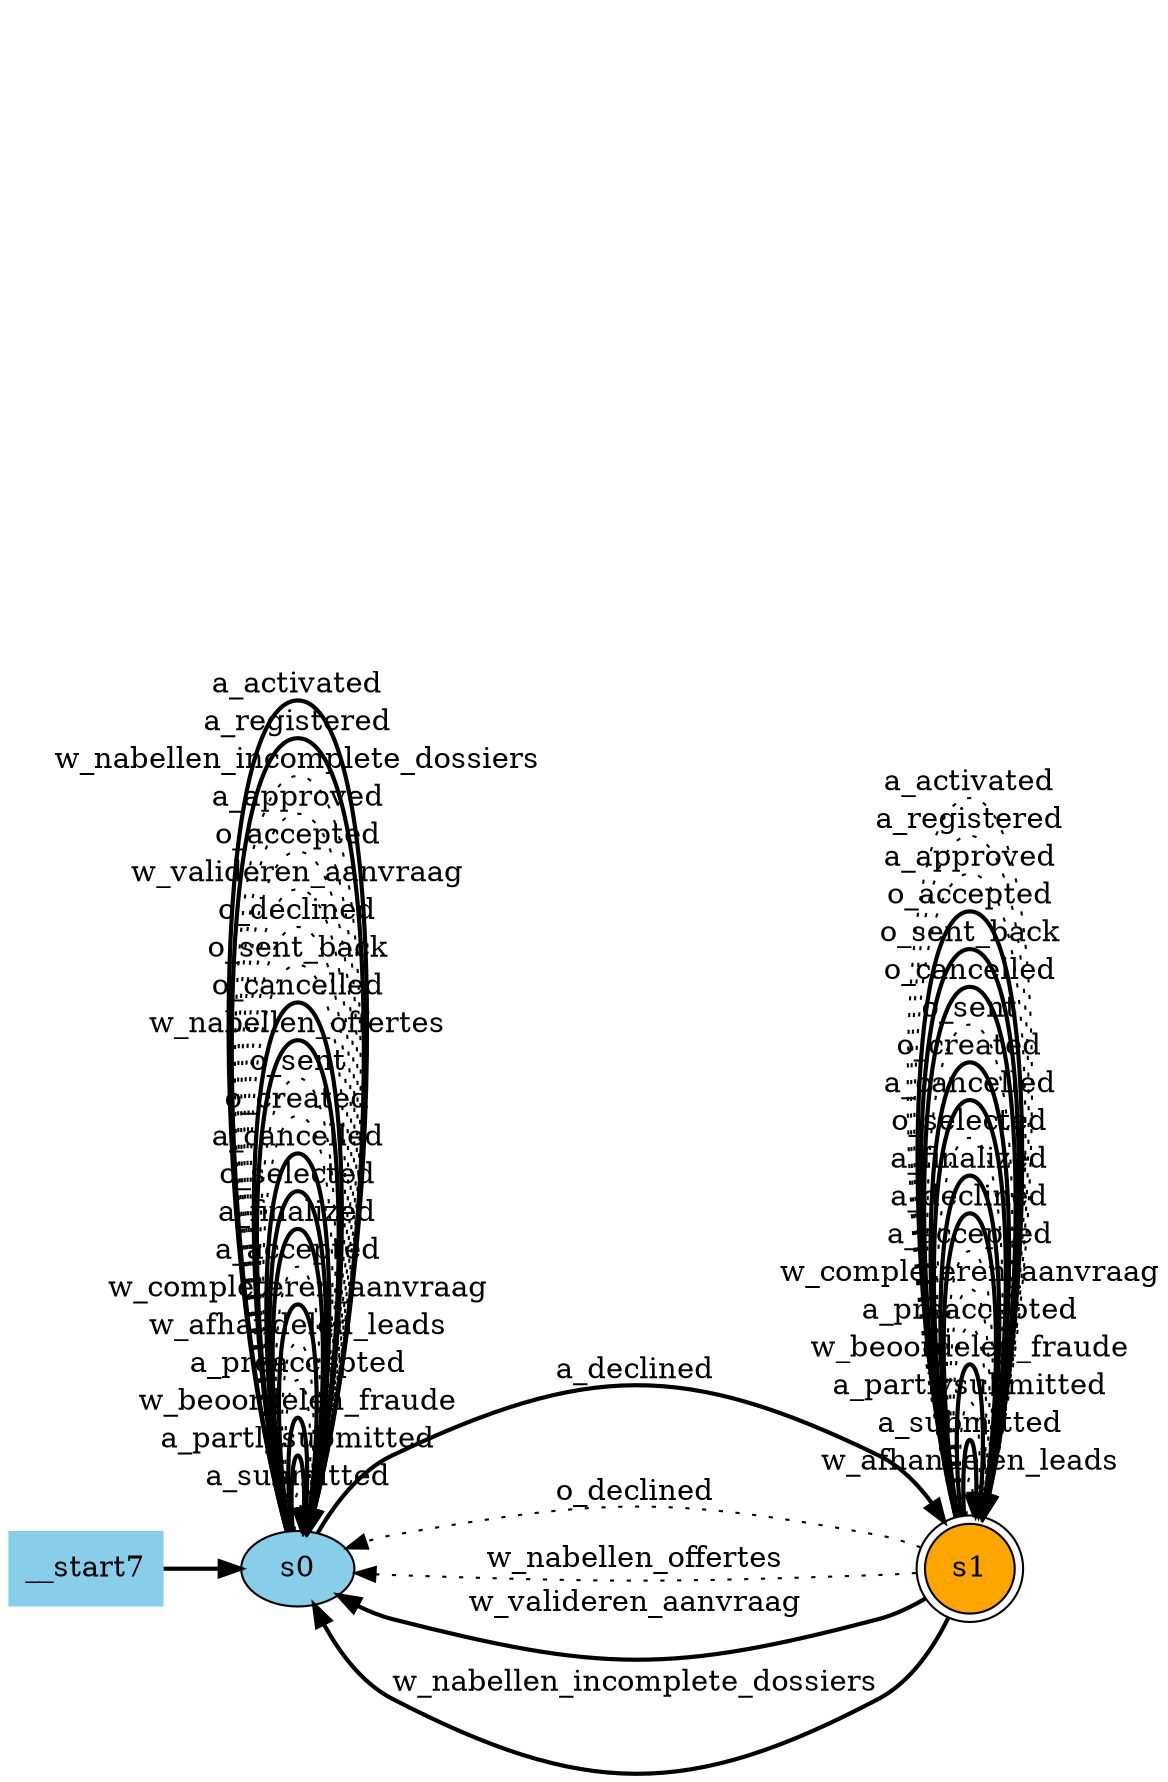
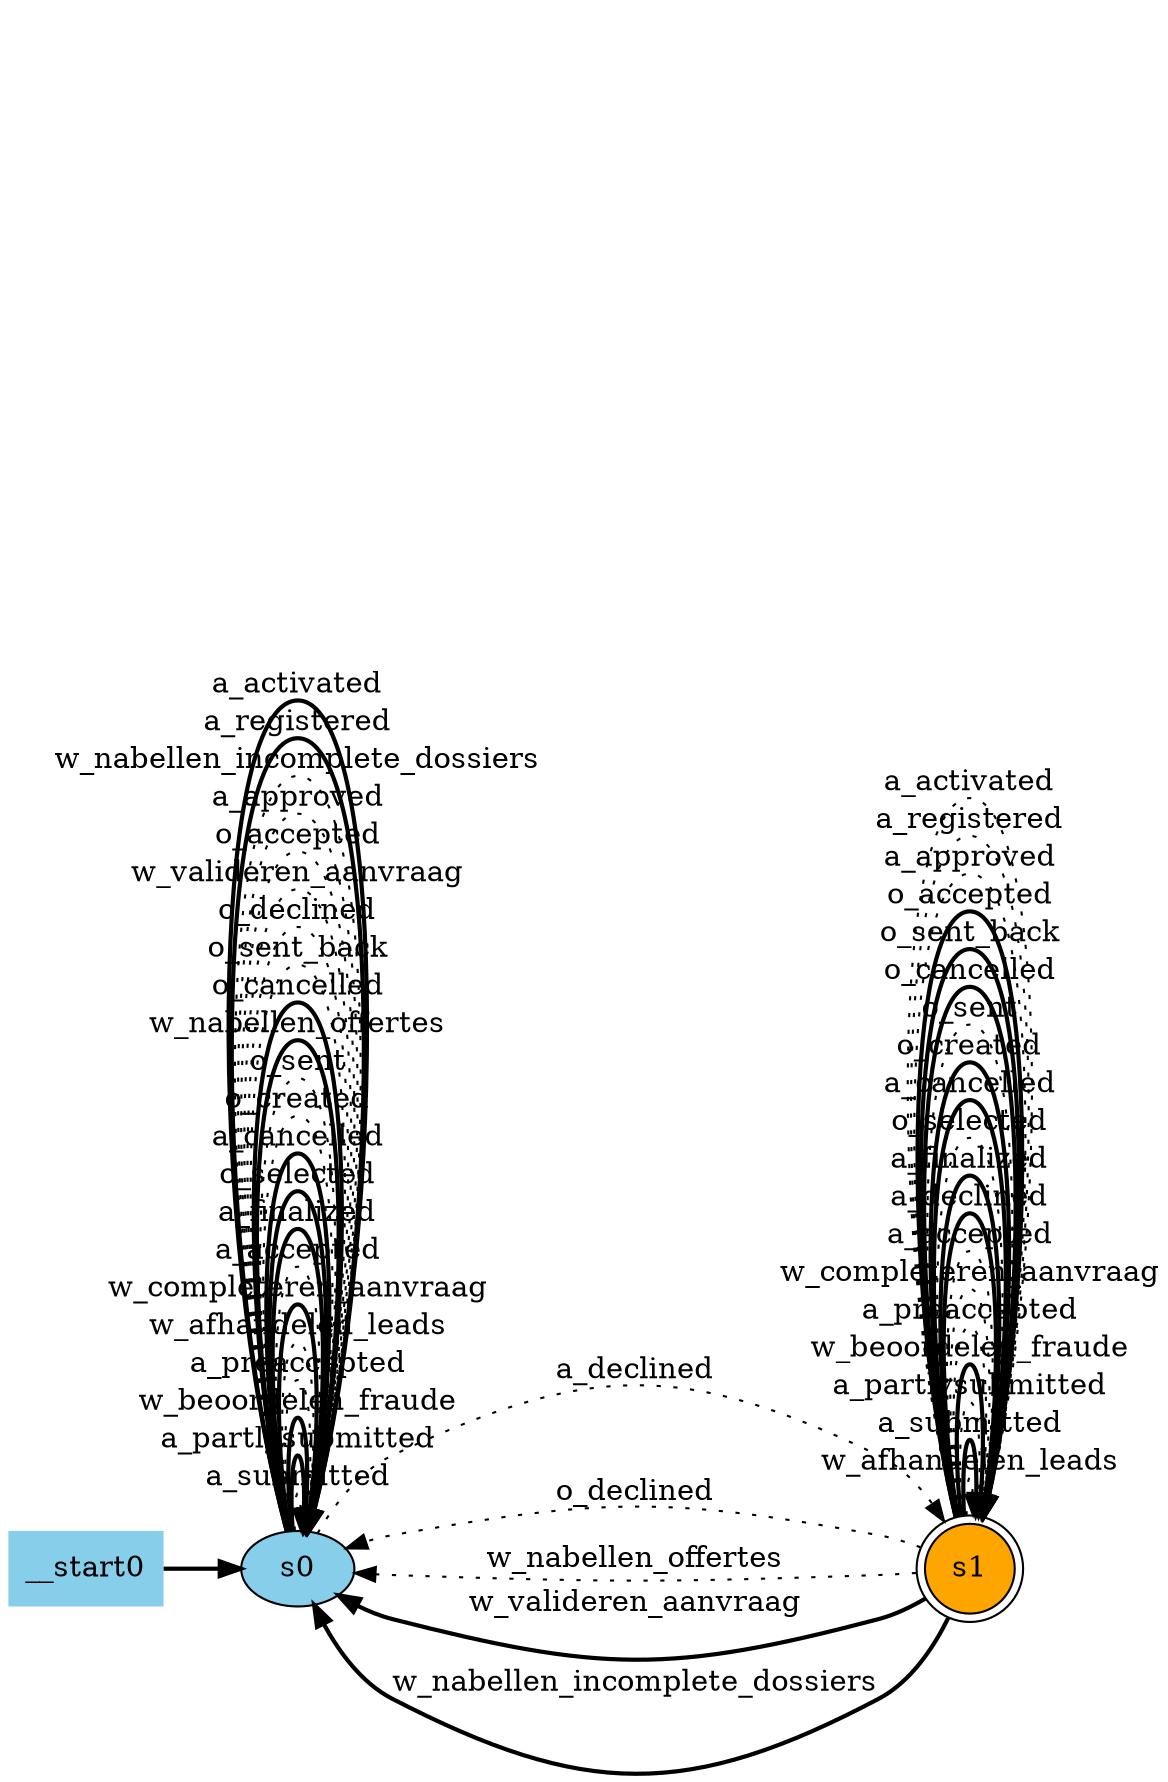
edge "s0" -> "s1": style bold -> dotted
node "__start7": label "__start7" -> "__start0"
